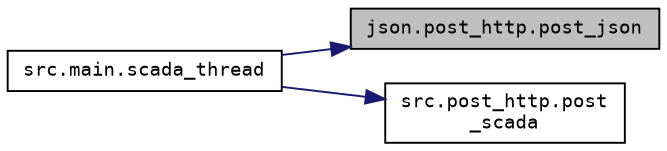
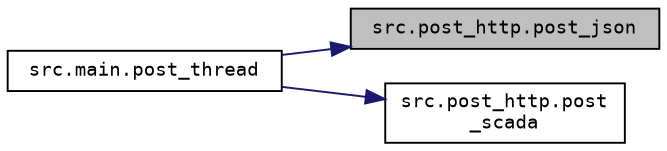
node "json.post_http.post_json": label "json.post_http.post_json" -> "src.post_http.post_json"
node "src.main.scada_thread": label "src.main.scada_thread" -> "src.main.post_thread"
